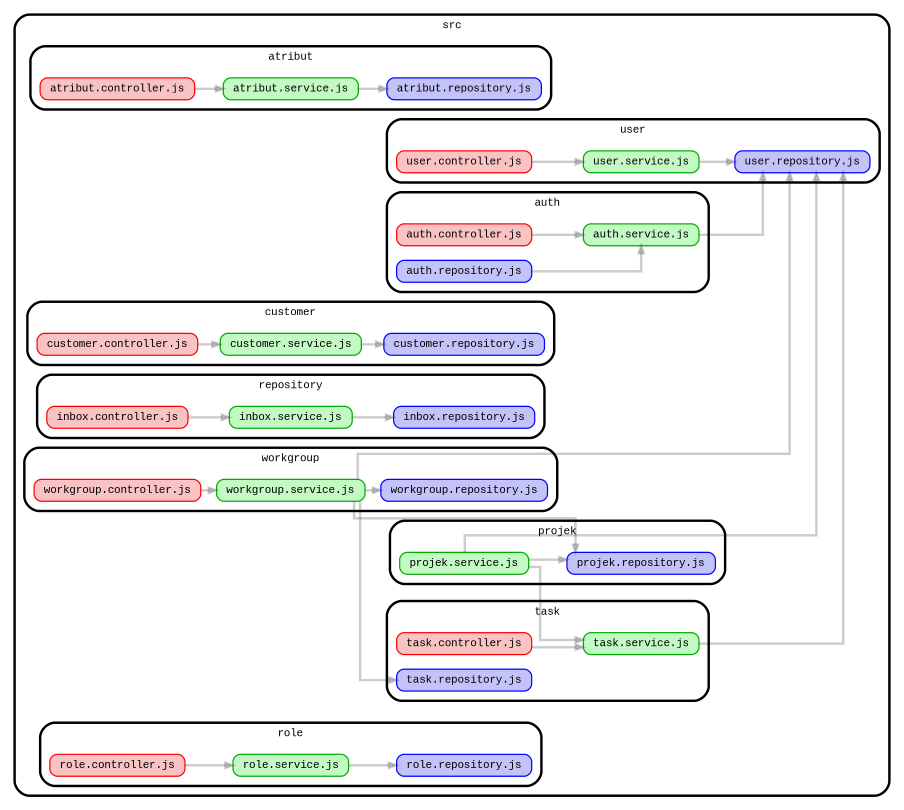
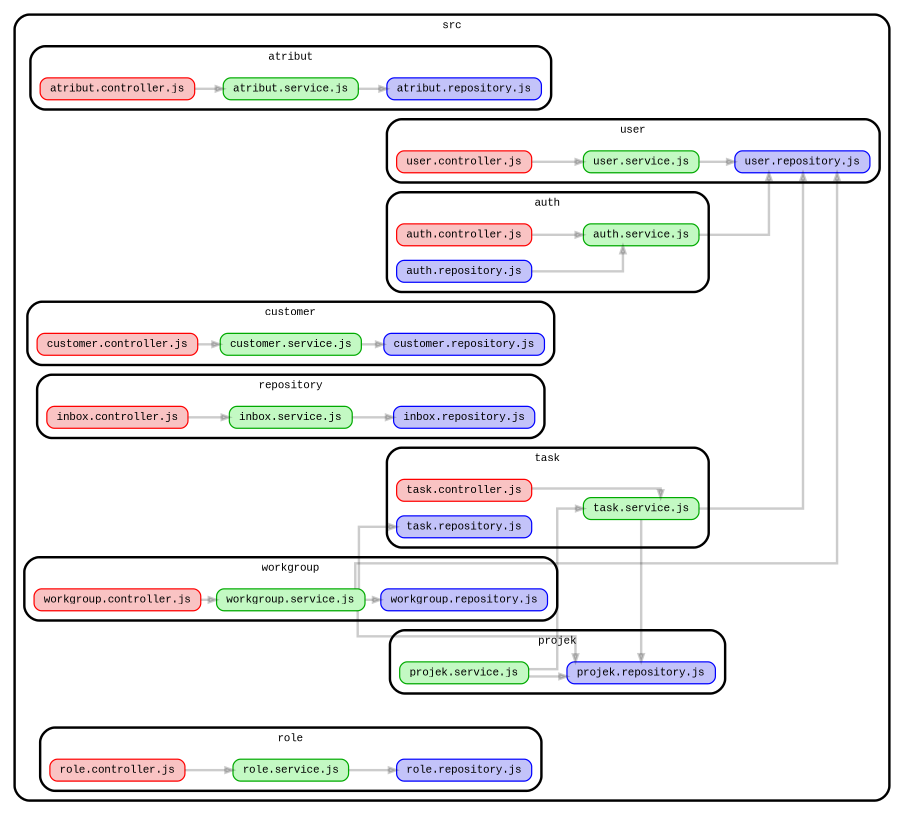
edge "projek.service.js" -> "user.repository.js": removed
edge "task.service.js" -> "projek.repository.js": added
